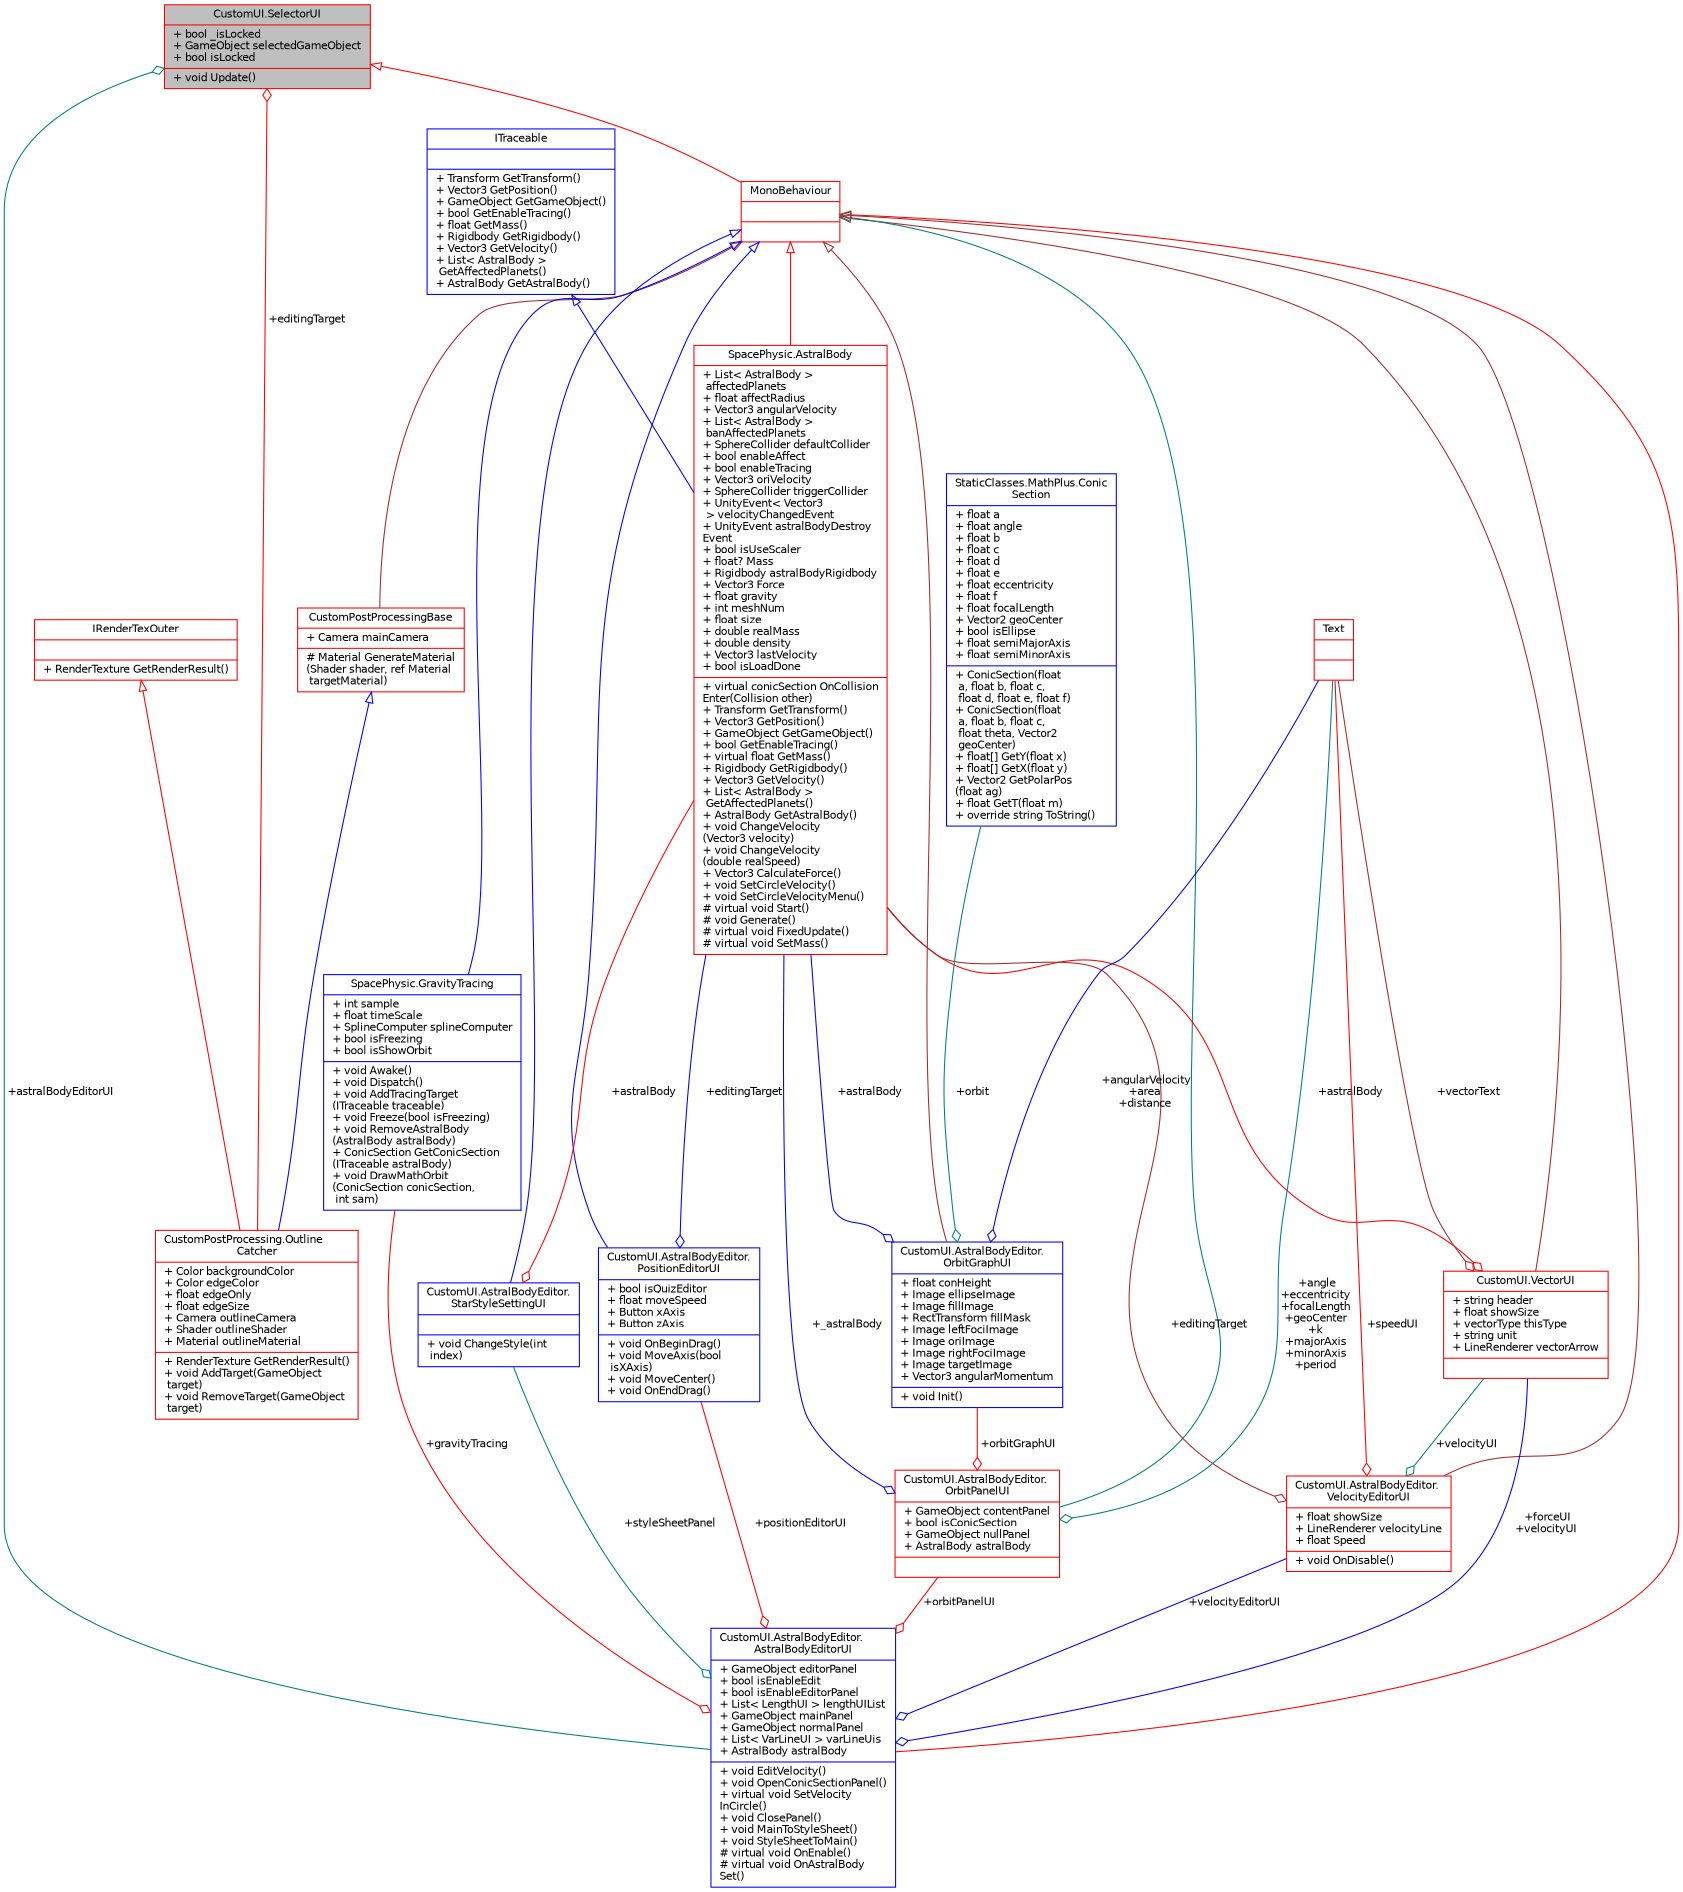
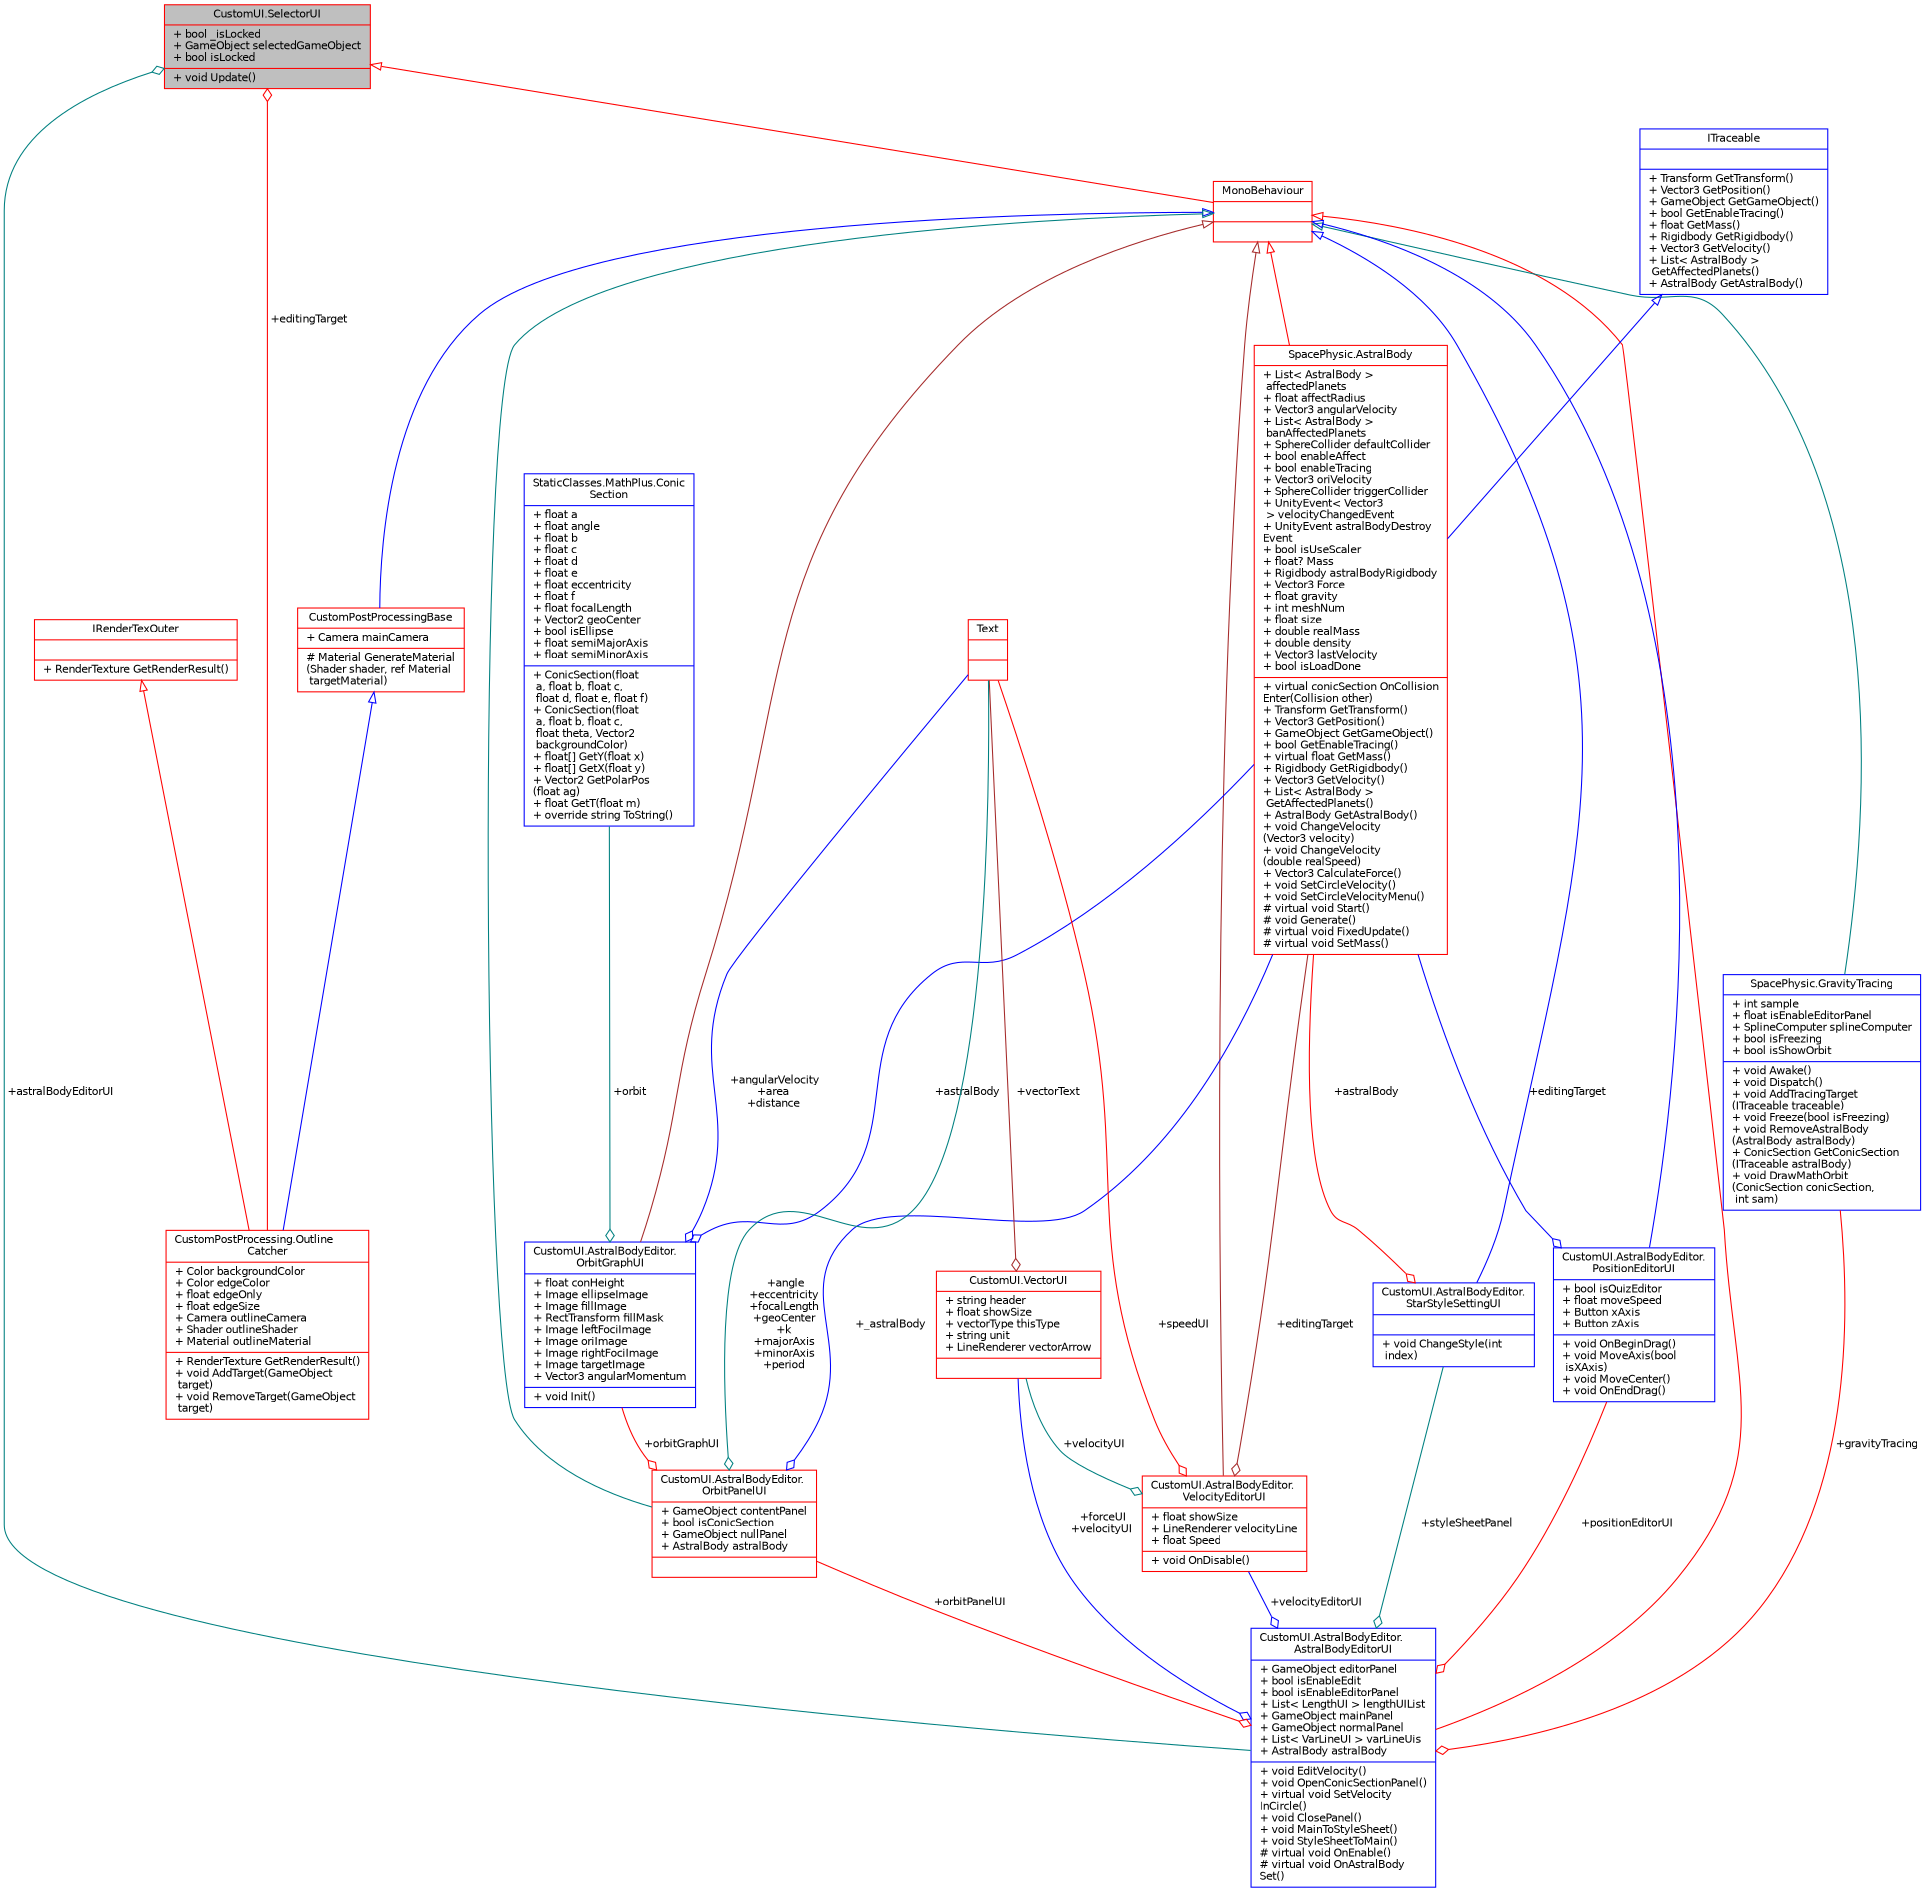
edge "CustomPostProcessingBase" -> "MonoBehaviour": color brown -> blue
edge "CustomUI.VectorUI" -> "MonoBehaviour": removed
edge "SpacePhysic.GravityTracing" -> "MonoBehaviour": color blue -> teal
node "StaticClasses.MathPlus.Conic": text "geoCenter)" -> "backgroundColor)"
node "SpacePhysic.GravityTracing": text "+ float timeScale" -> "+ float isEnableEditorPanel"
edge "SpacePhysic.AstralBody" -> "CustomUI.VectorUI": removed, label "+astralBody"
